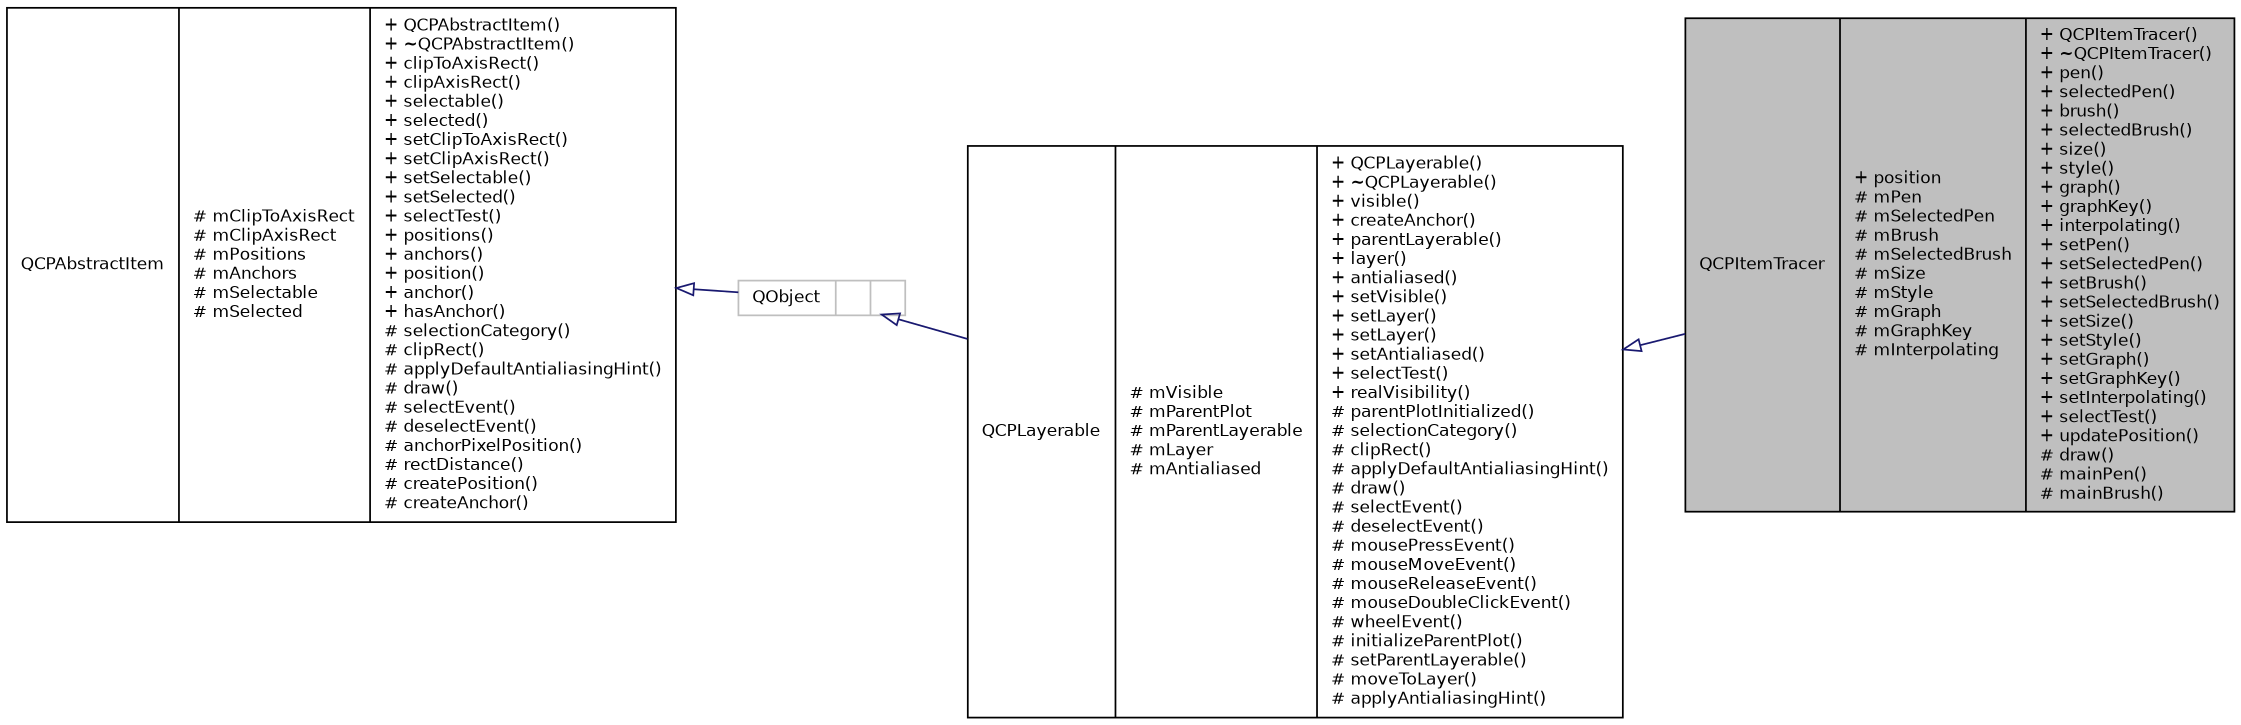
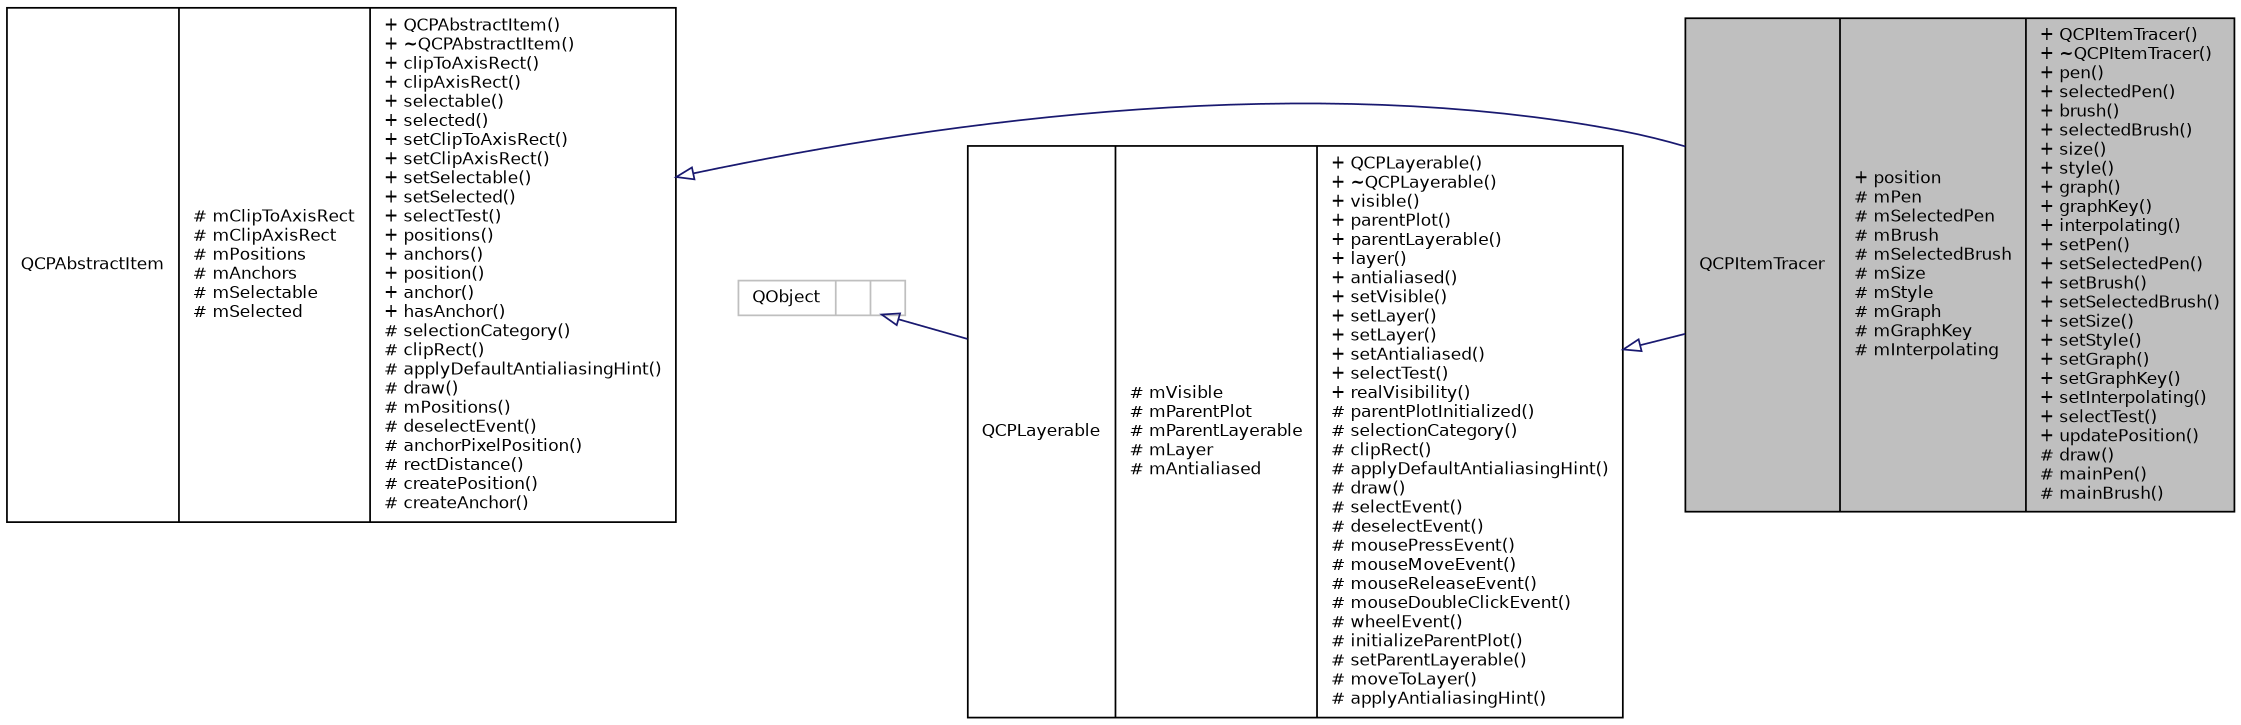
node "QCPLayerable": text "+ createAnchor()" -> "+ parentPlot()"
edge "QObject" -> "QCPAbstractItem": now "QCPItemTracer" -> "QCPAbstractItem"
node "QCPAbstractItem": text "# selectEvent()" -> "# mPositions()"
